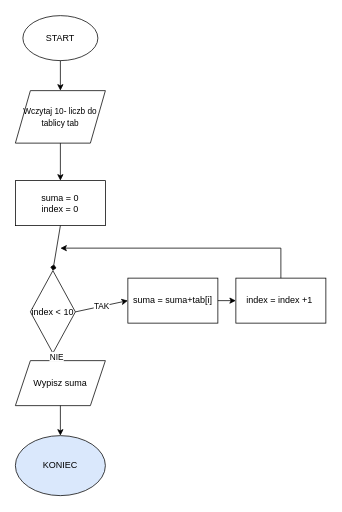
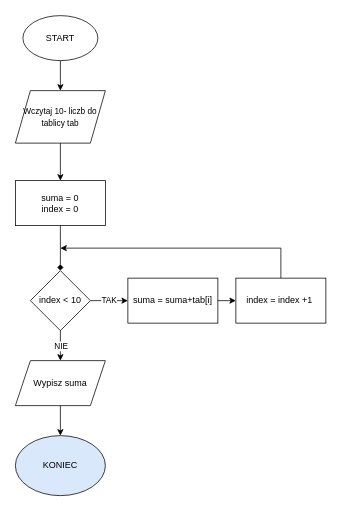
node "index < 10": size 45x83 -> 60x60
